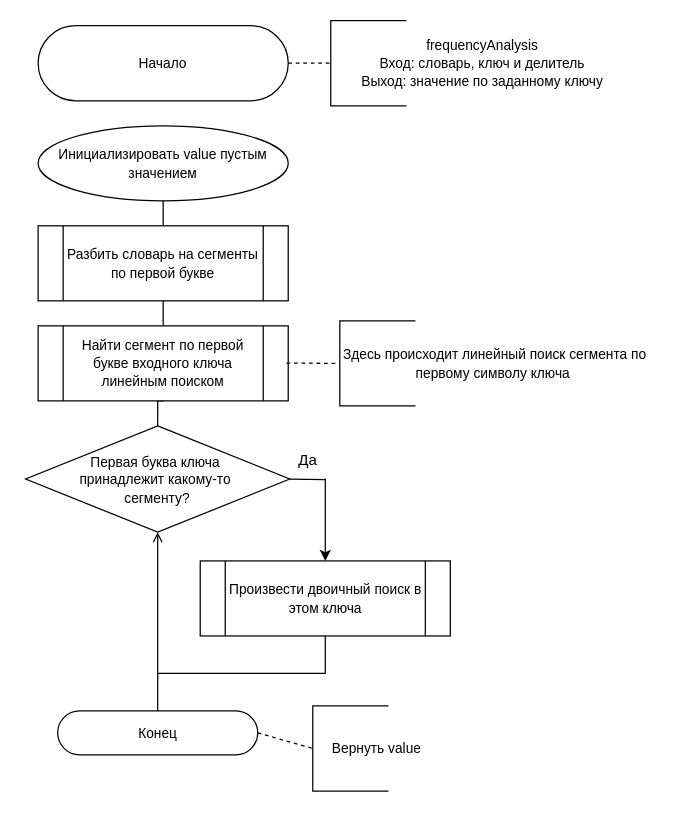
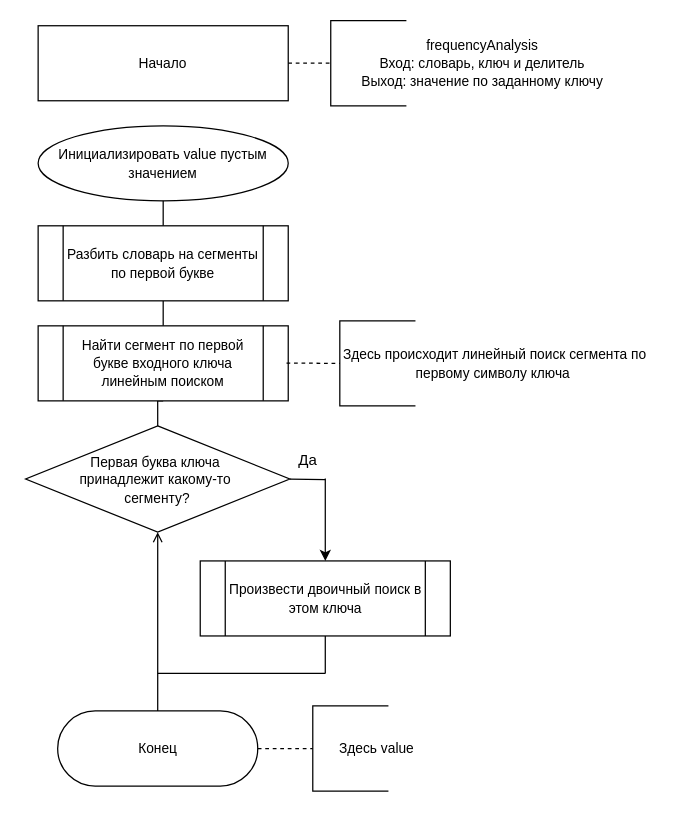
node "Начало": shape rounded rectangle -> rectangle
node "Конец": size 200x44 -> 200x75
node "Вернуть value": label "Вернуть value" -> "Здесь value"
